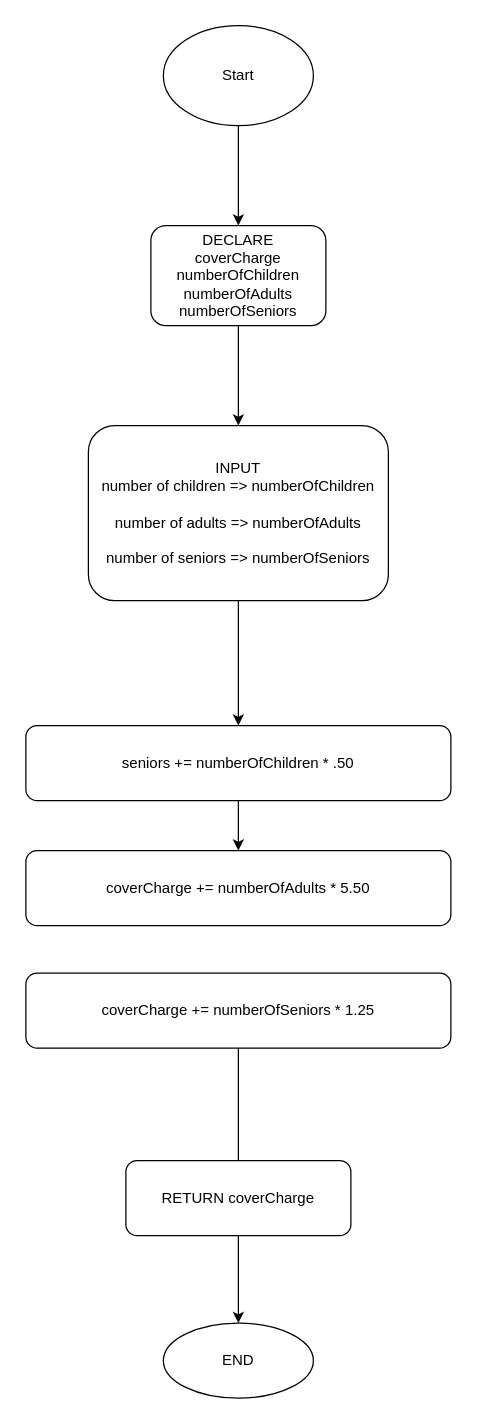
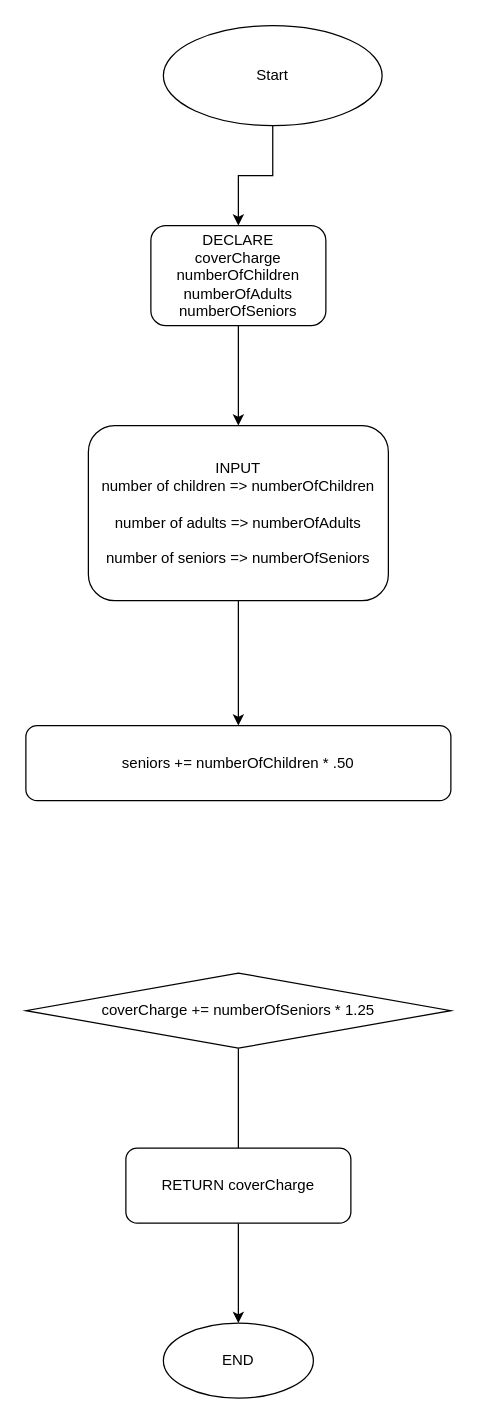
node "Start": size 150x100 -> 219x100
edge "seniors += numberOfChildren * .50" -> "coverCharge += numberOfAdults * 5.50": removed
node "coverCharge += numberOfAdults * 5.50": removed
node "coverCharge += numberOfSeniors * 1.25": shape rounded rectangle -> diamond
node "RETURN coverCharge": moved (238, 1198) -> (238, 1186)
